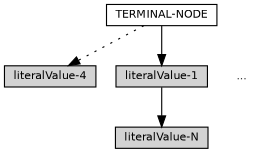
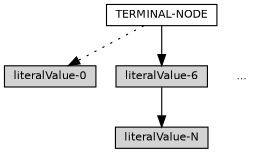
node "literalValue-4": label "literalValue-4" -> "literalValue-0"
node "literalValue-1": label "literalValue-1" -> "literalValue-6"
